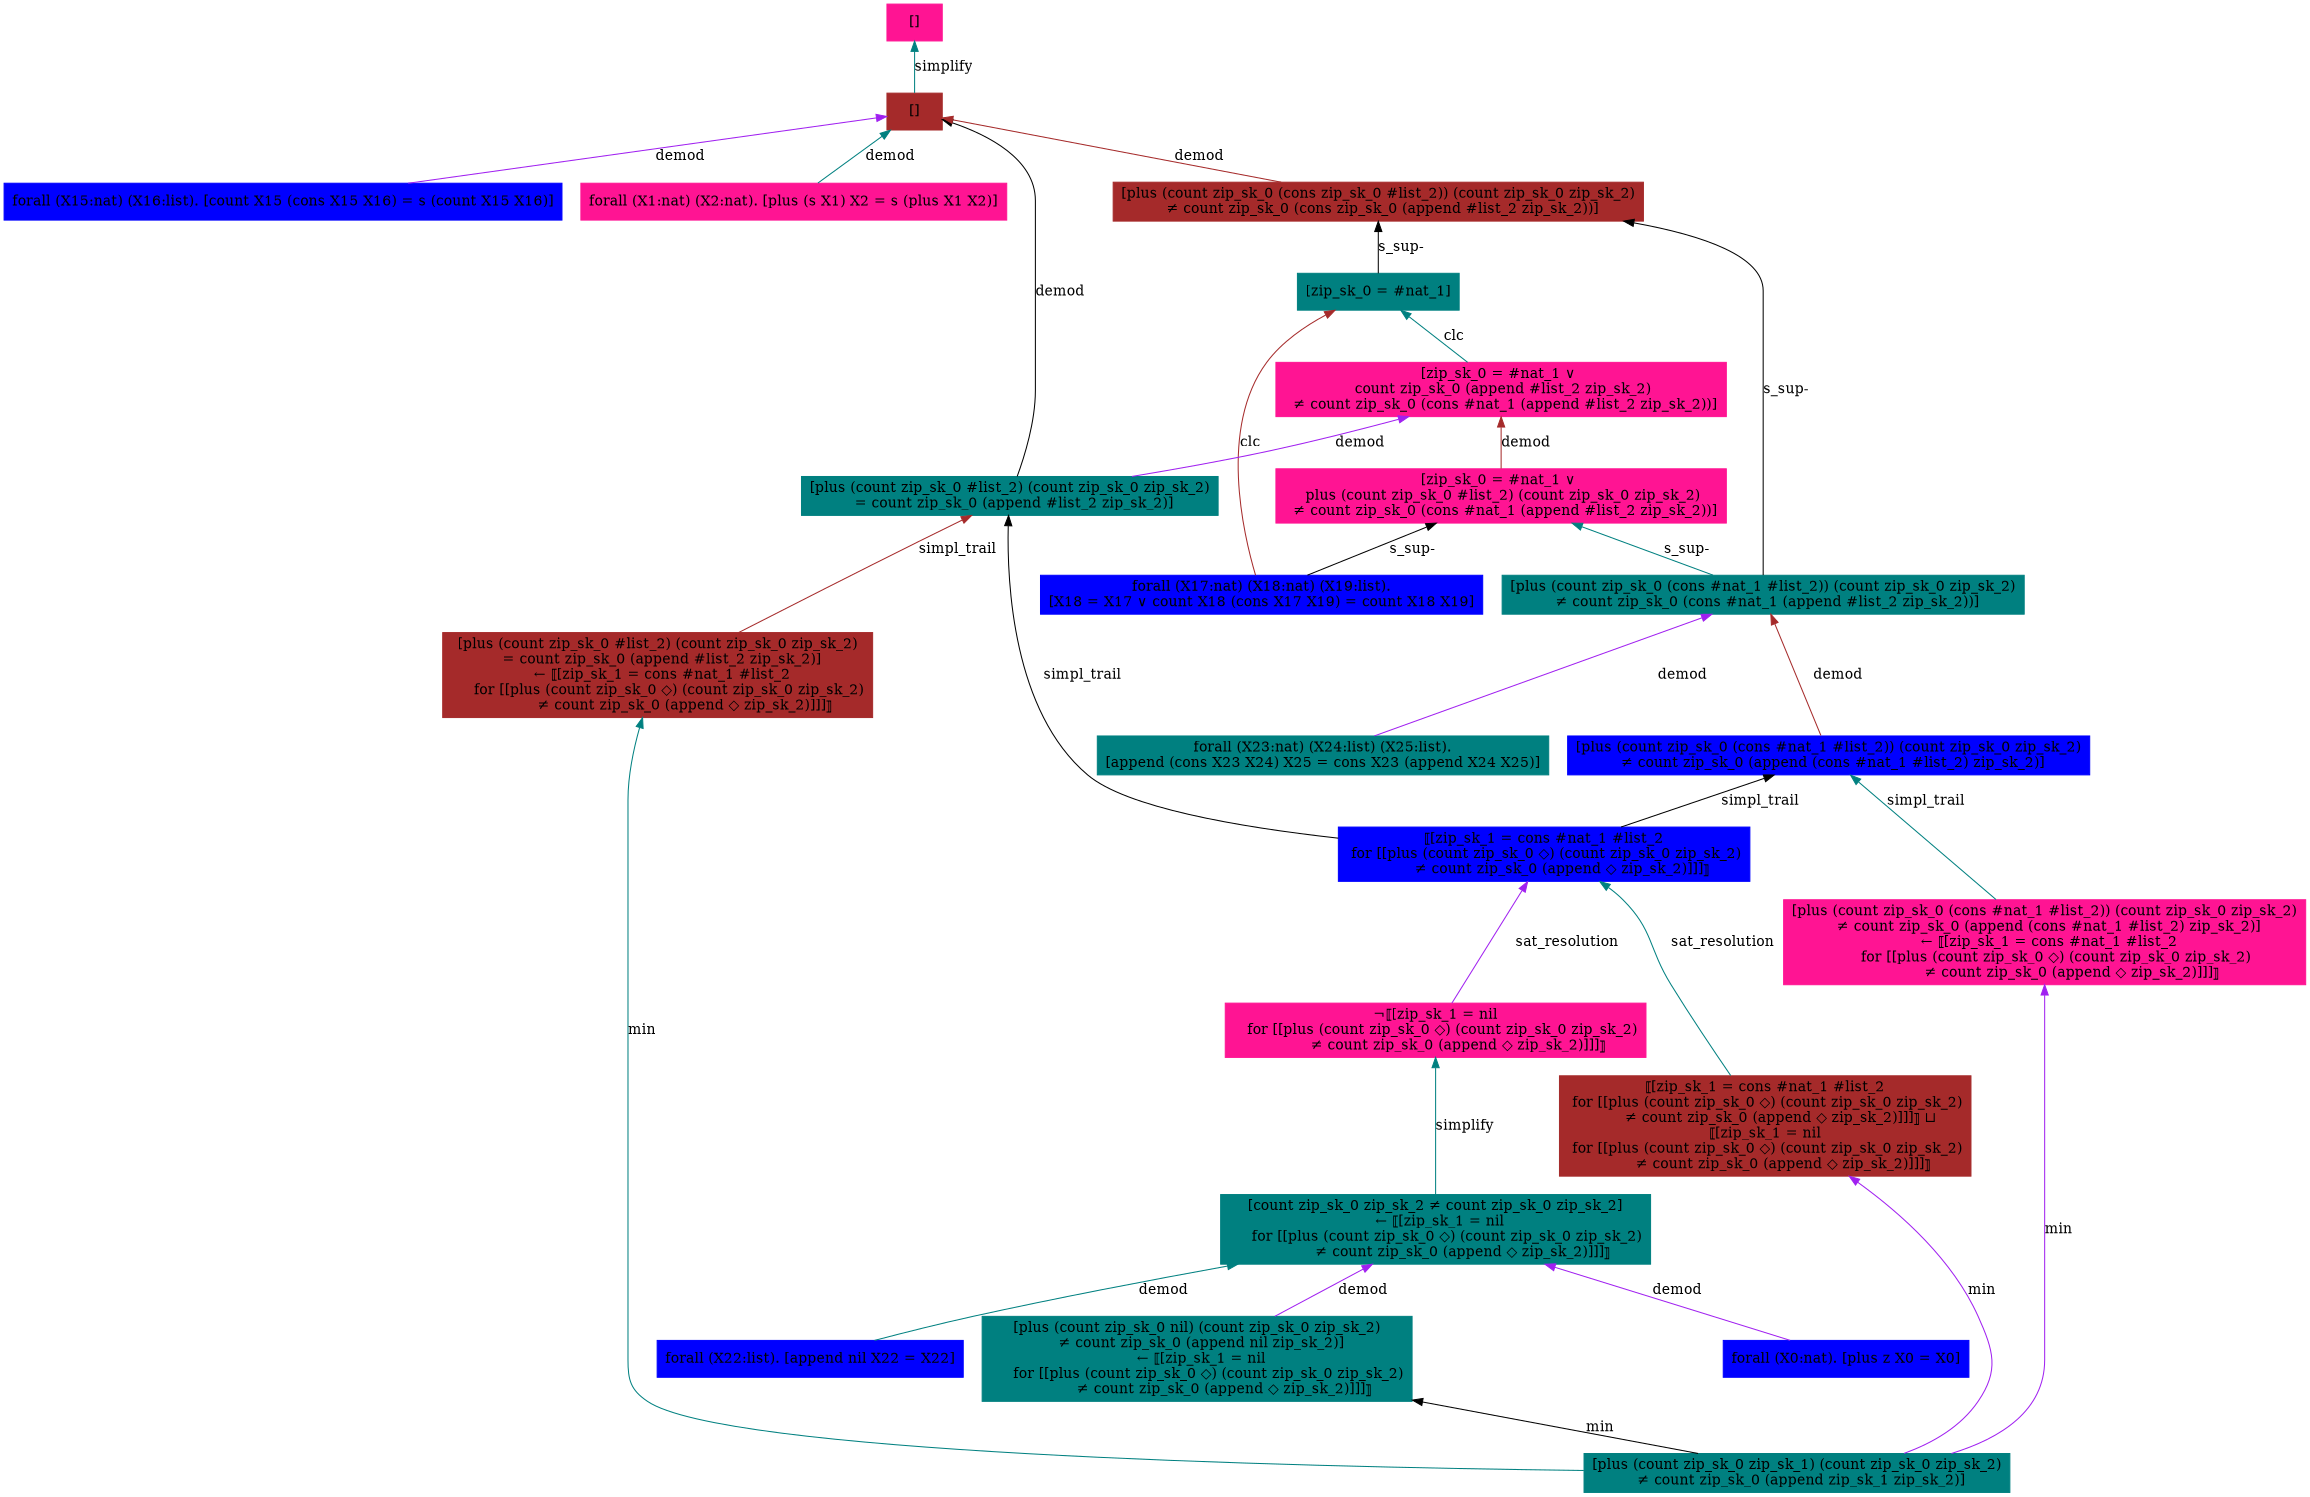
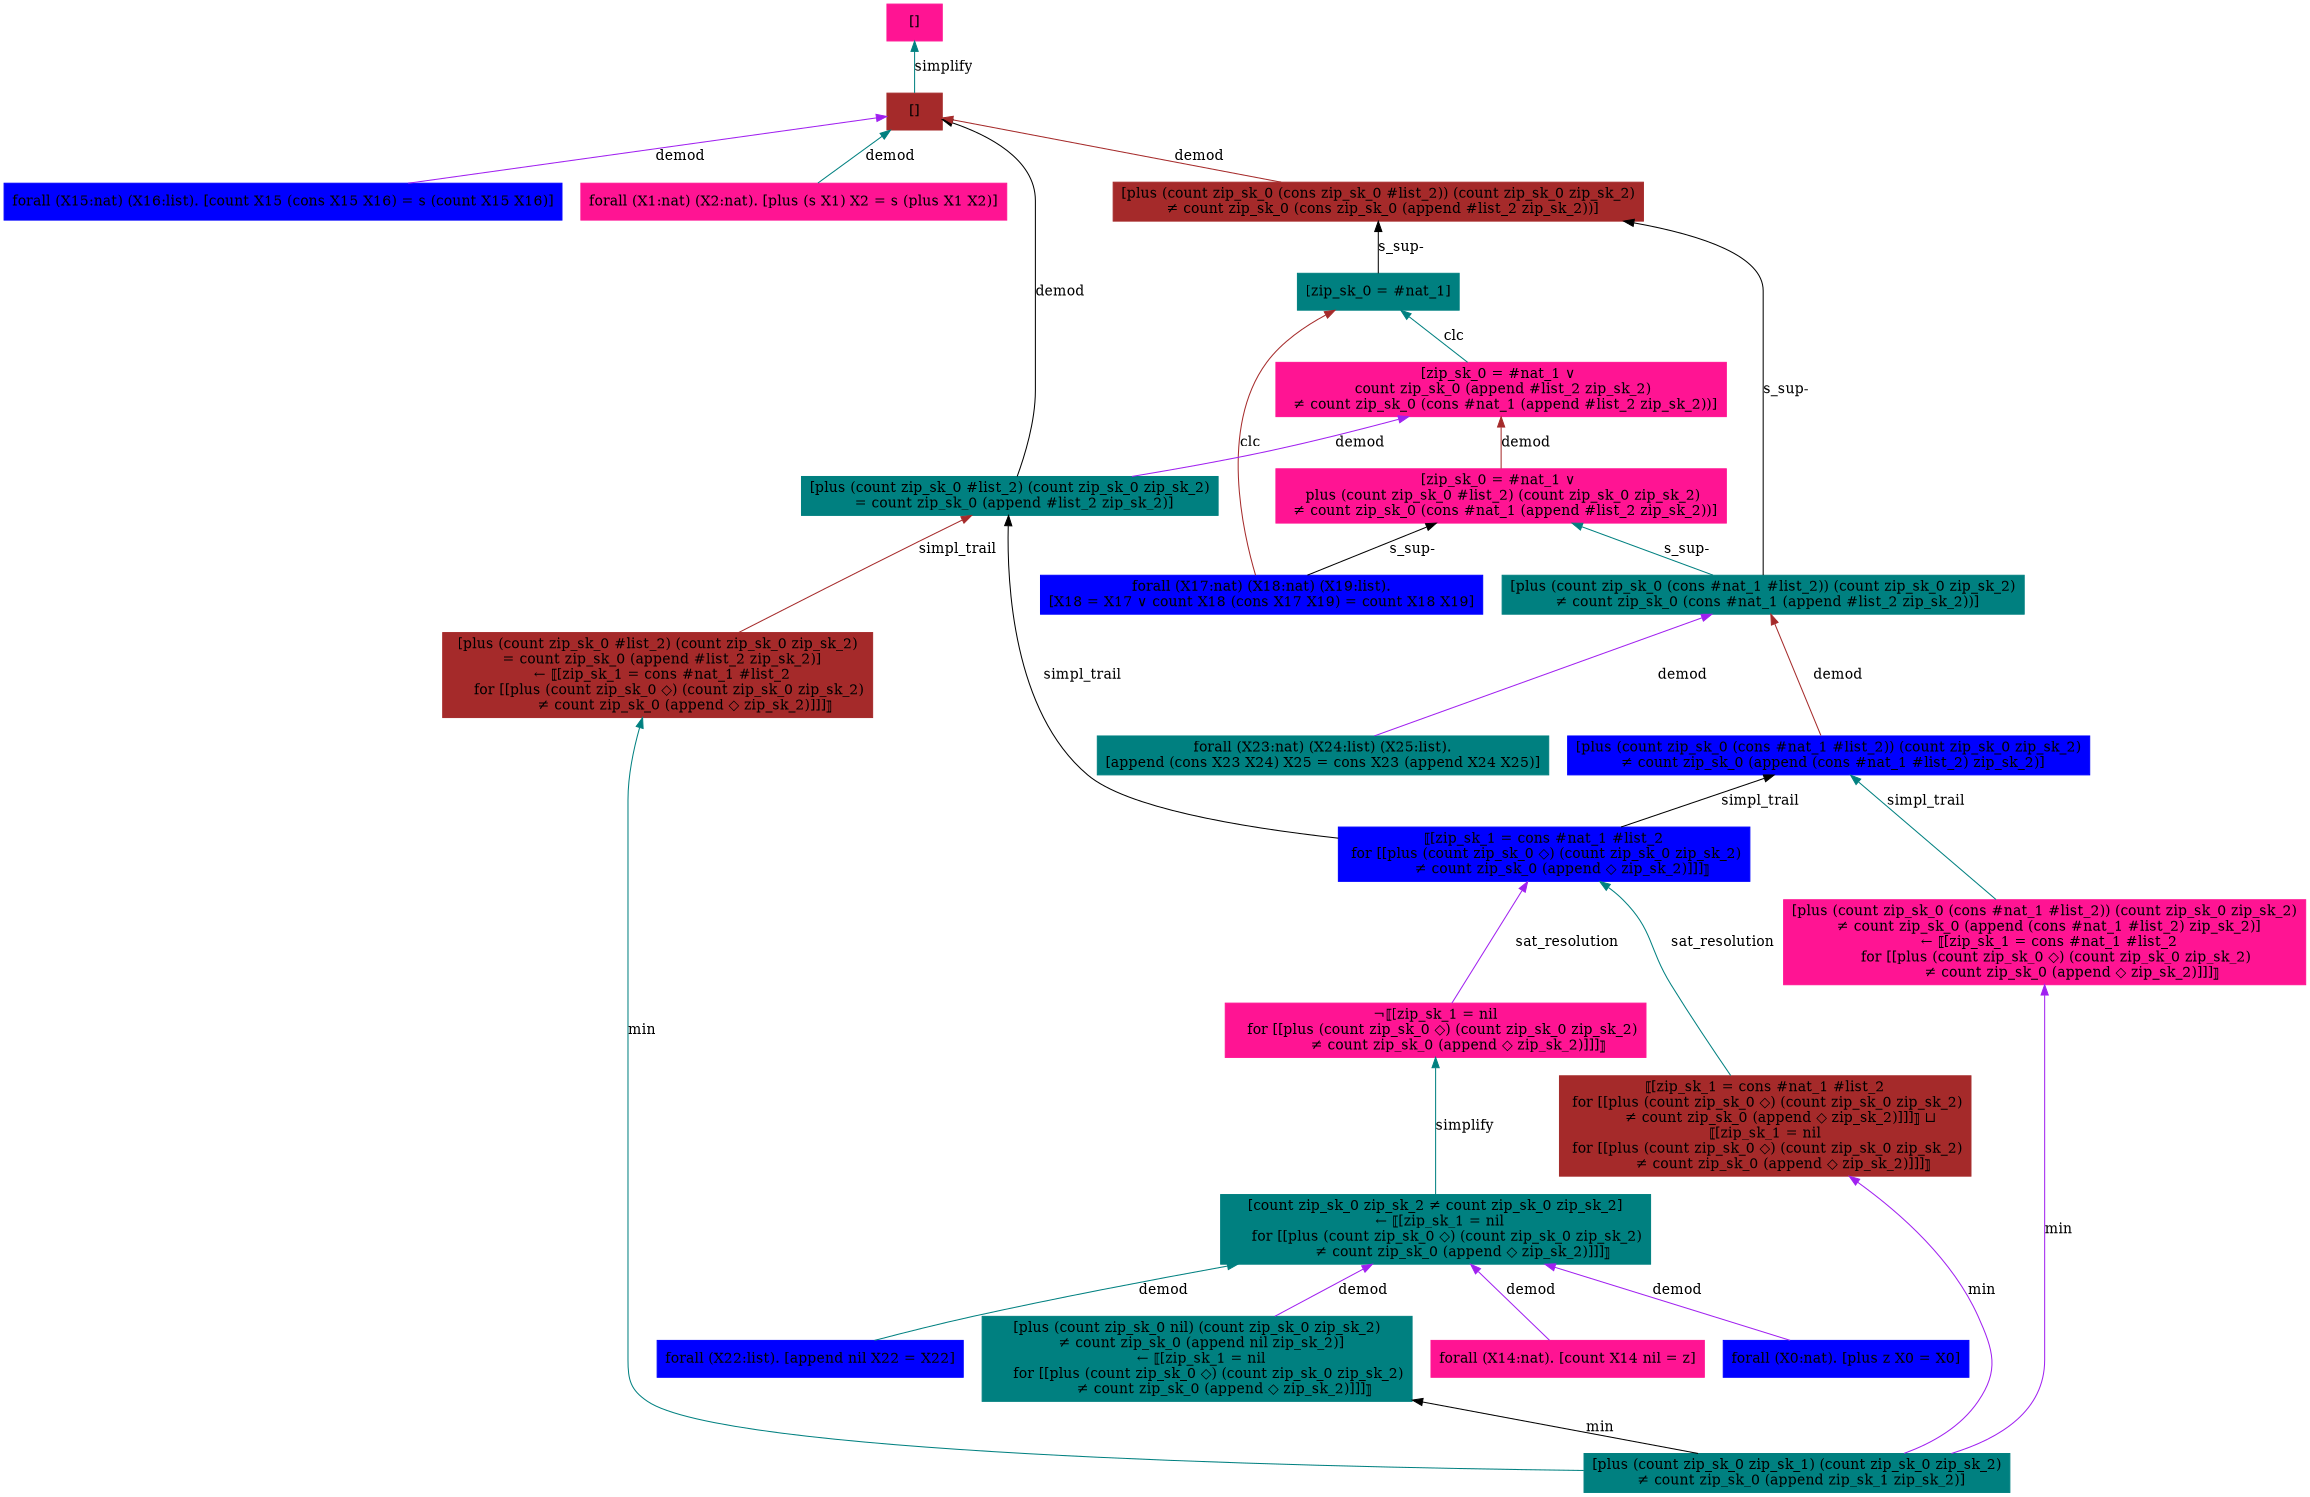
node "forall (X14:nat). [count X14 nil = z]": added
